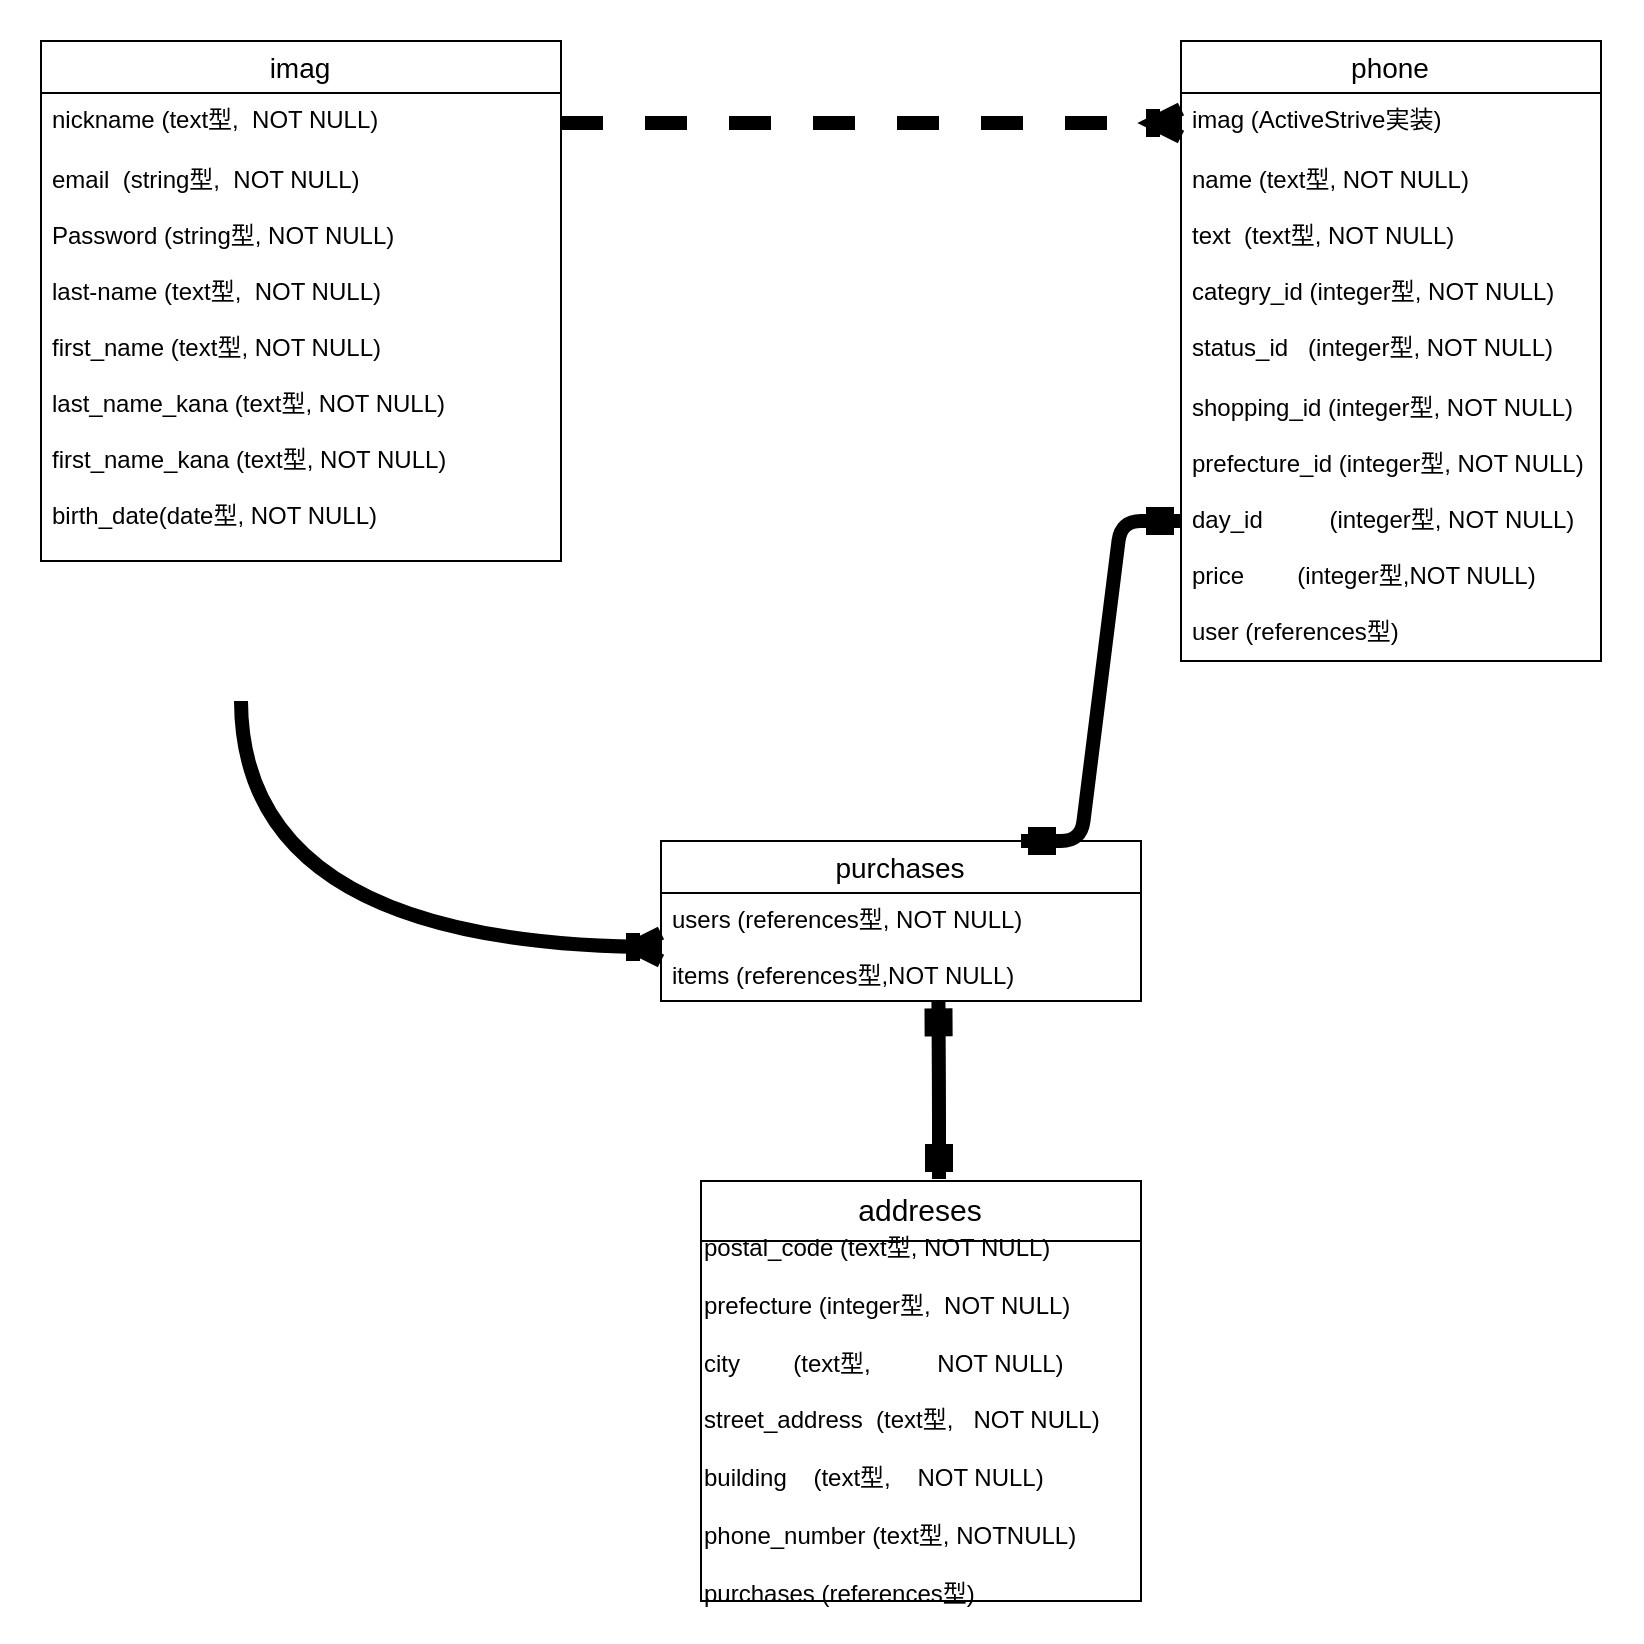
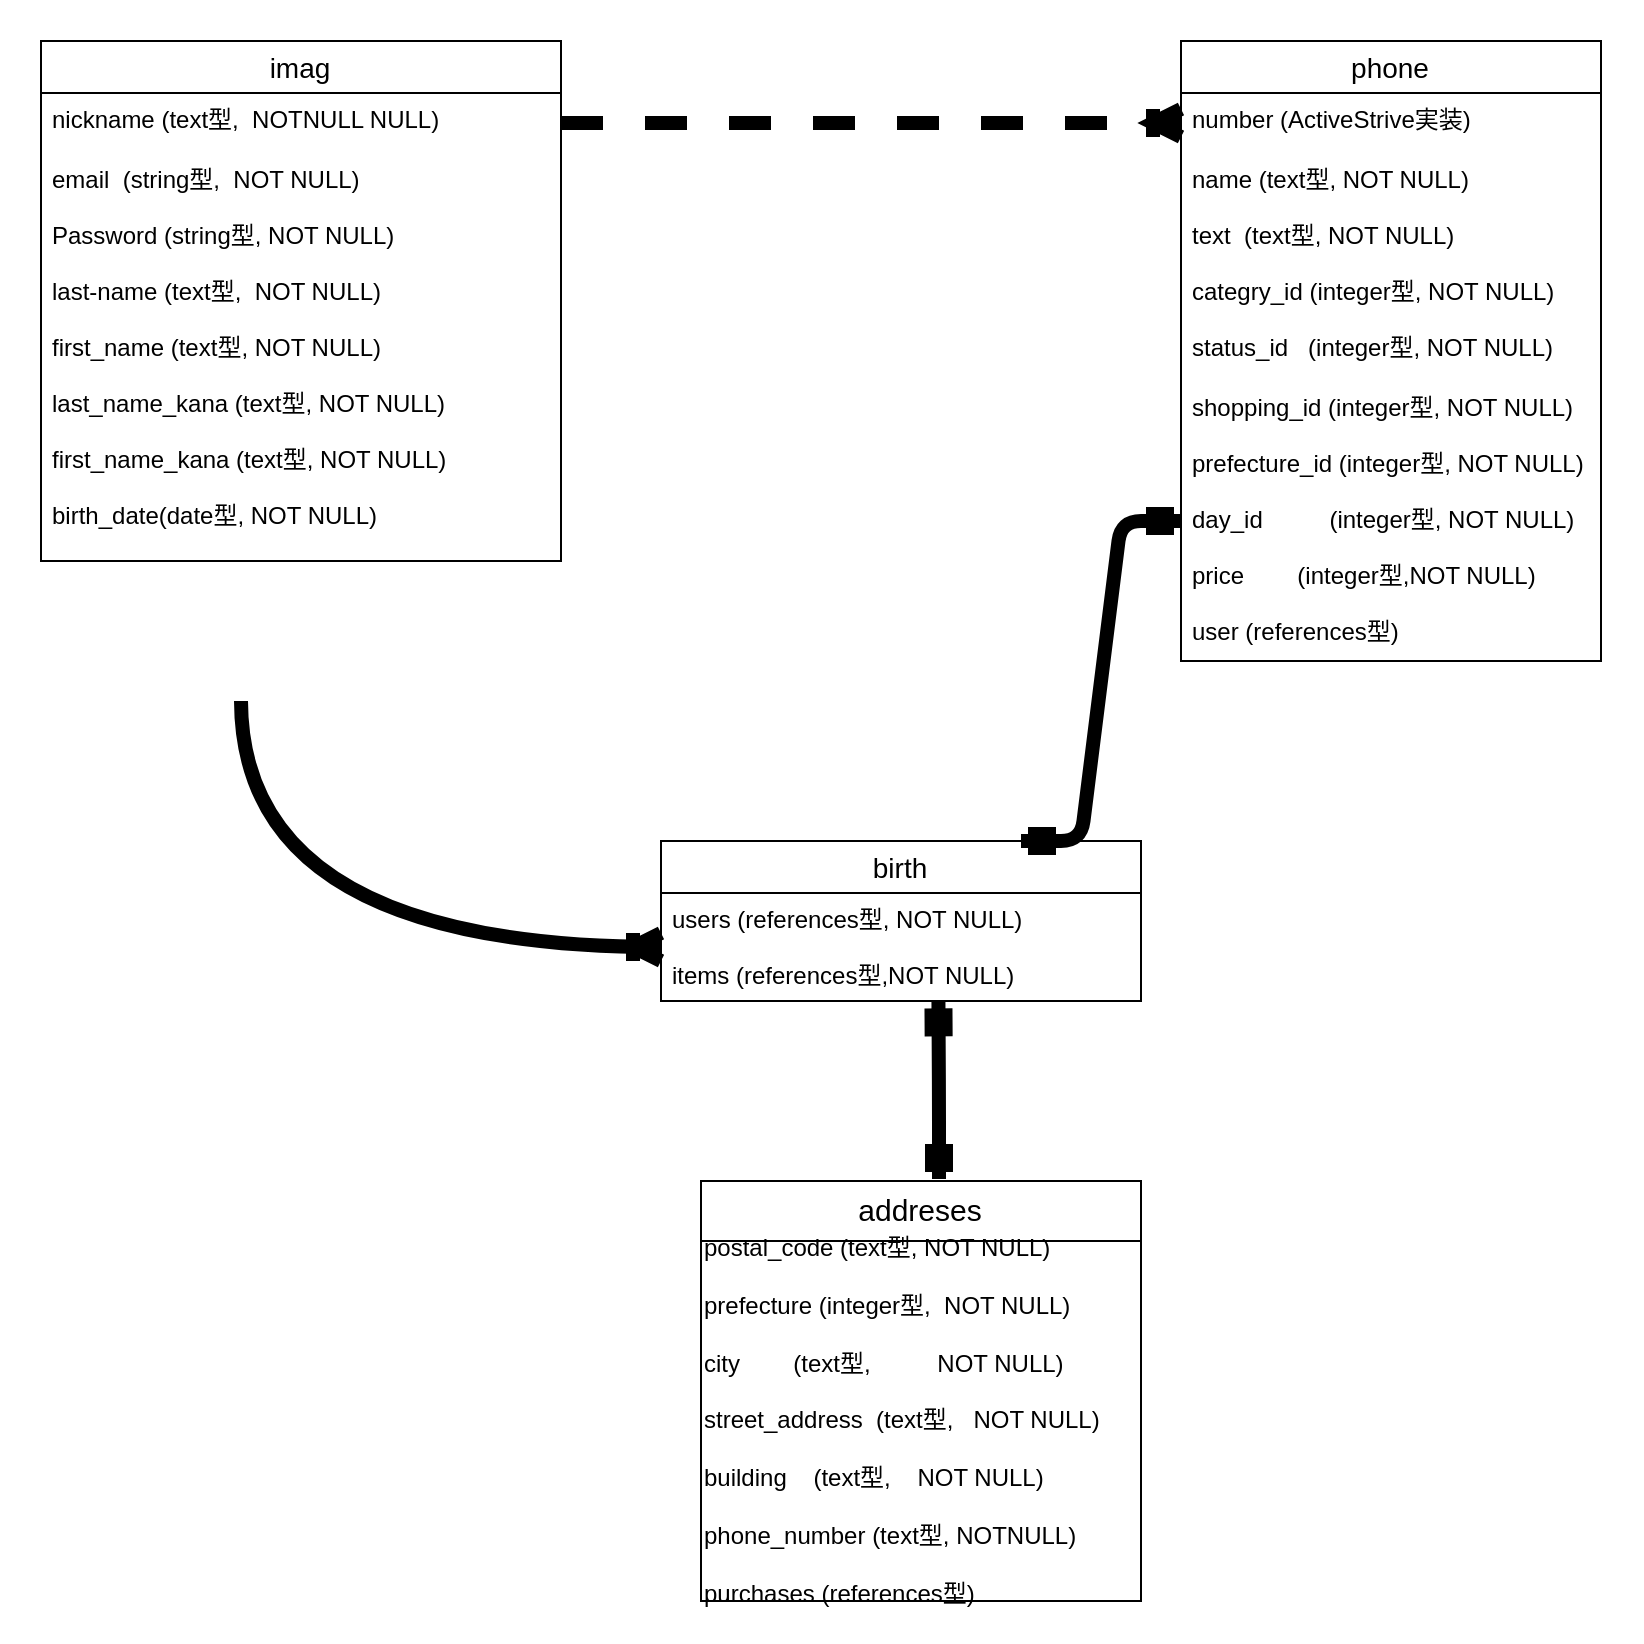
node "nickname (text型, NOT NULL)": label "nickname (text型, NOT NULL)" -> "nickname (text型, NOTNULL NULL)"
node "imag (ActiveStrive実装)": label "imag (ActiveStrive実装)" -> "number (ActiveStrive実装)"
node "purchases": label "purchases" -> "birth"
